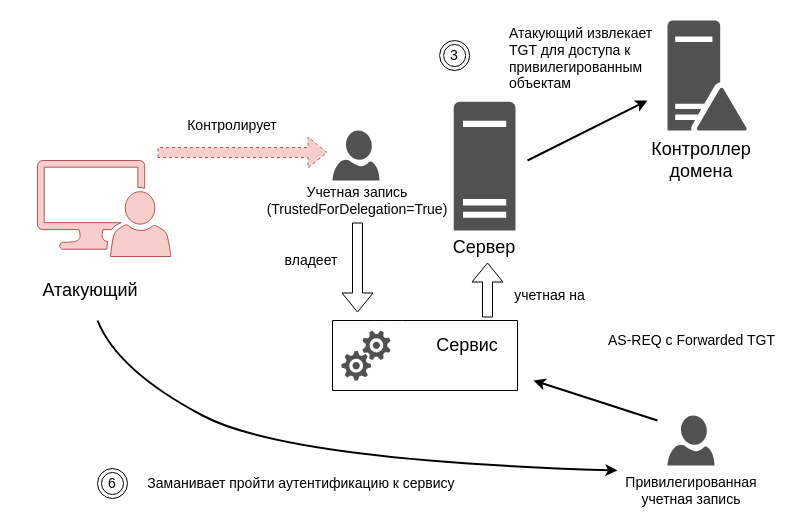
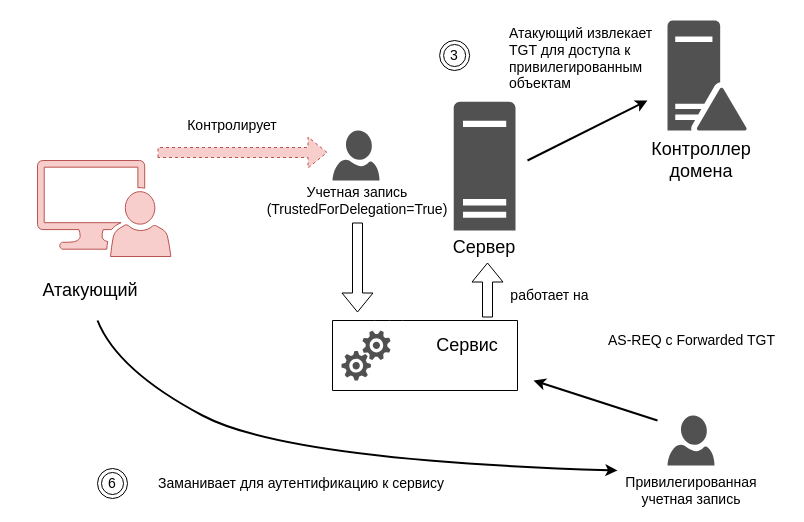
node "владеет": removed
node "учетная на": label "учетная на" -> "работает на"
node "Заманивает пройти аутентификацию к сервису": label "Заманивает пройти аутентификацию к сервису" -> "Заманивает для аутентификацию к сервису"
